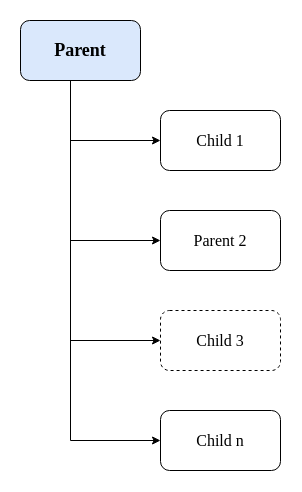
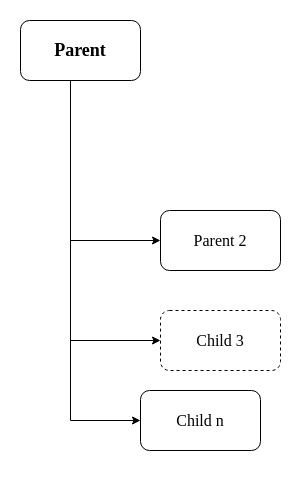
node "Parent": fillcolor #dae8fc -> #ffffff
edge "Parent" -> "Child 1": removed
node "Child 1": removed
node "Child n": moved (221, 441) -> (201, 421)
